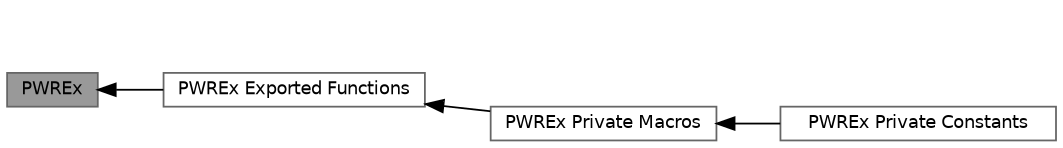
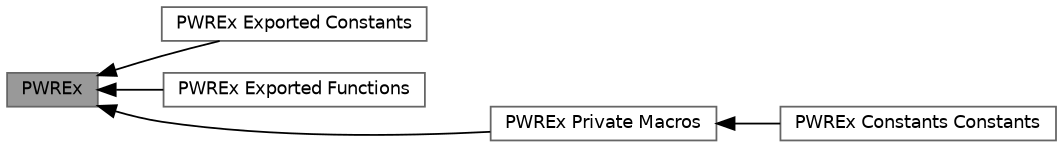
node "PWREx Exported Constants": added
edge "PWREx Private Macros" -> "PWREx Exported Functions": now "PWREx Private Macros" -> "PWREx"
node "PWREx Private Constants": label "PWREx Private Constants" -> "PWREx Constants Constants"
